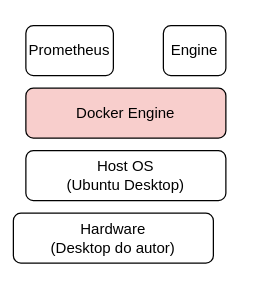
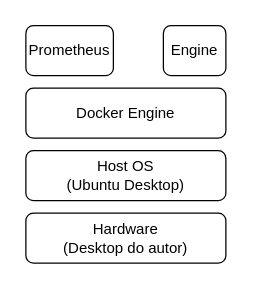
node "Docker Engine": fillcolor #f8cecc -> #ffffff
node "Hardware (Desktop do autor)": moved (113, 238) -> (126, 238)
